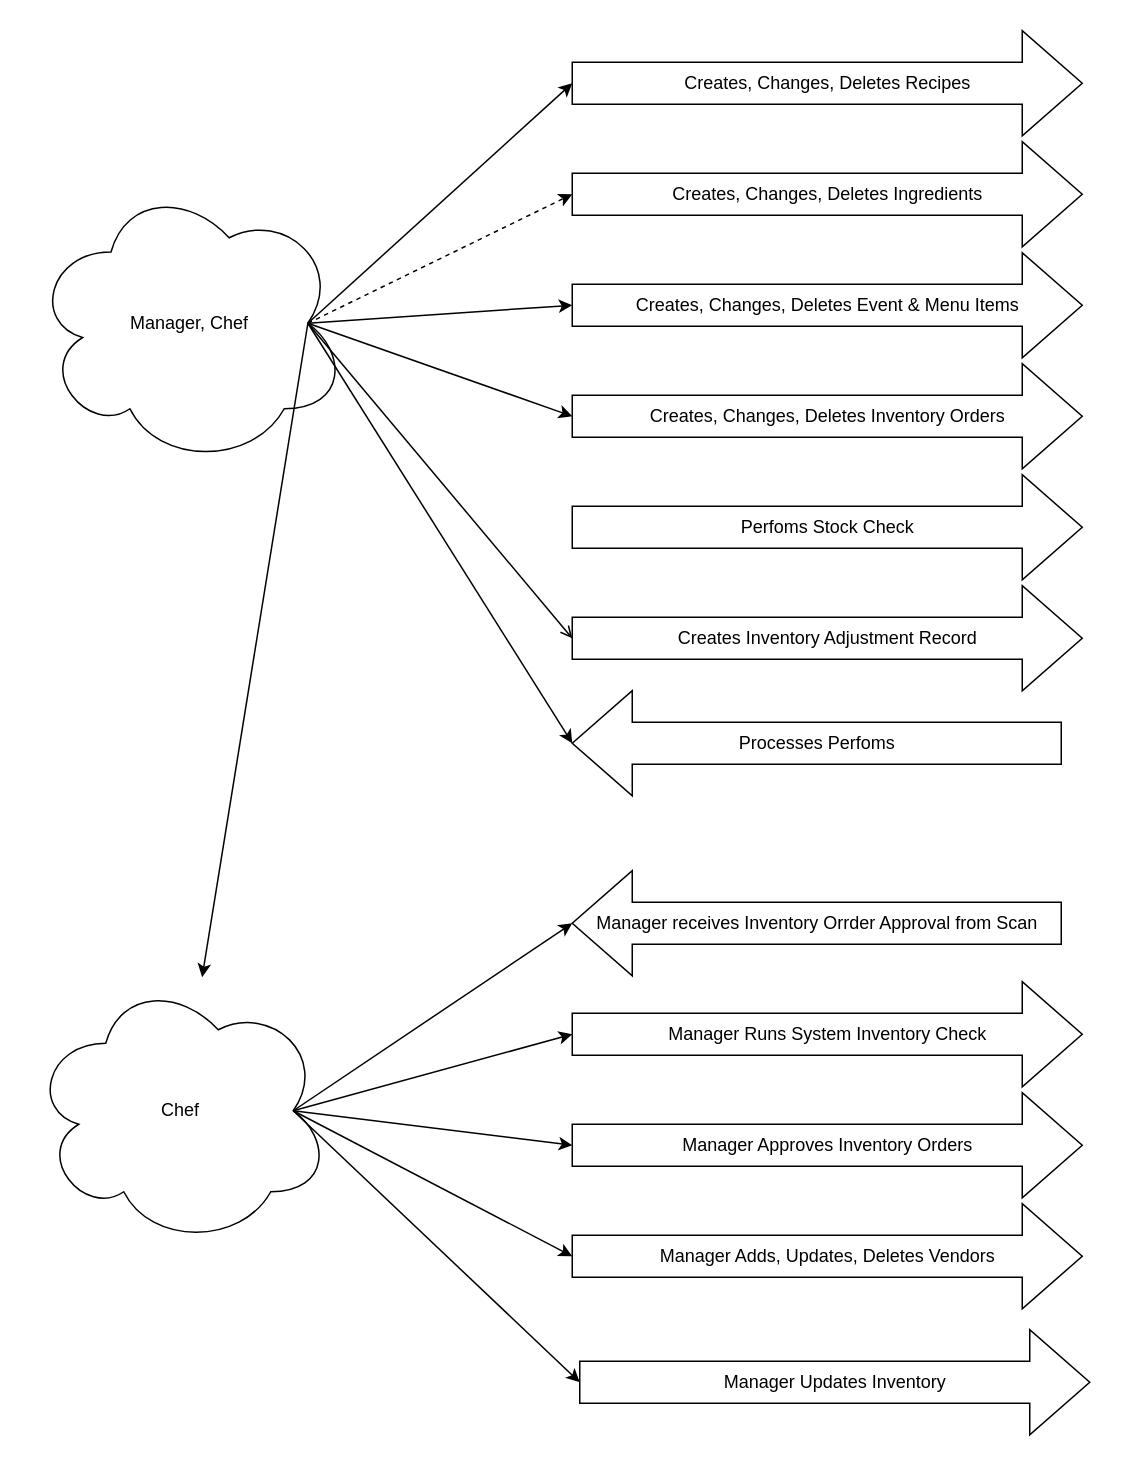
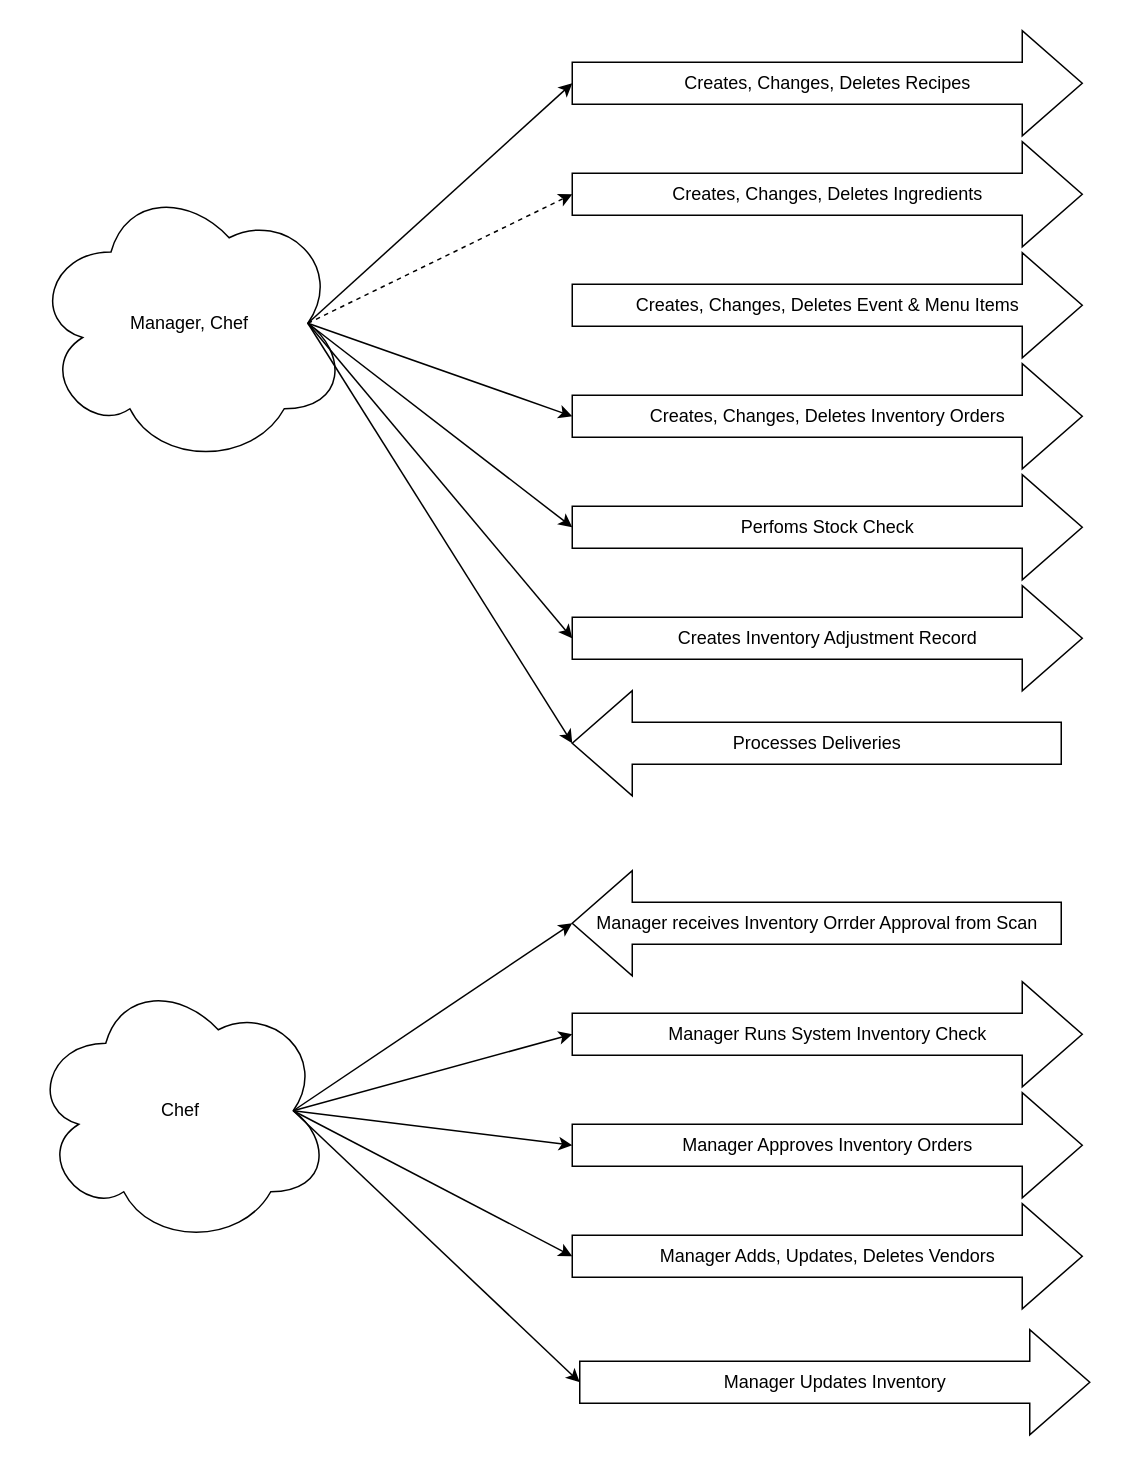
edge "Manager, Chef" -> "Creates, Changes, Deletes Event & Menu Items": removed
edge "Manager, Chef" -> "Creates Inventory Adjustment Record": arrowhead open -> classic
edge "Manager, Chef" -> "Chef": now "Manager, Chef" -> "Perfoms Stock Check"
node "Processes Perfoms": label "Processes Perfoms" -> "Processes Deliveries"
